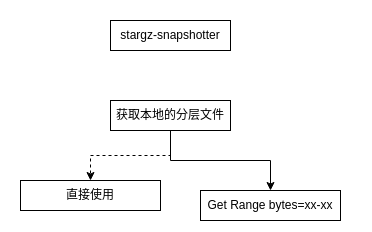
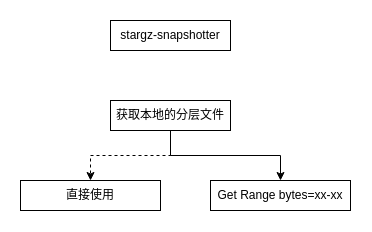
node "Get Range bytes=xx-xx": moved (271, 206) -> (281, 196)
